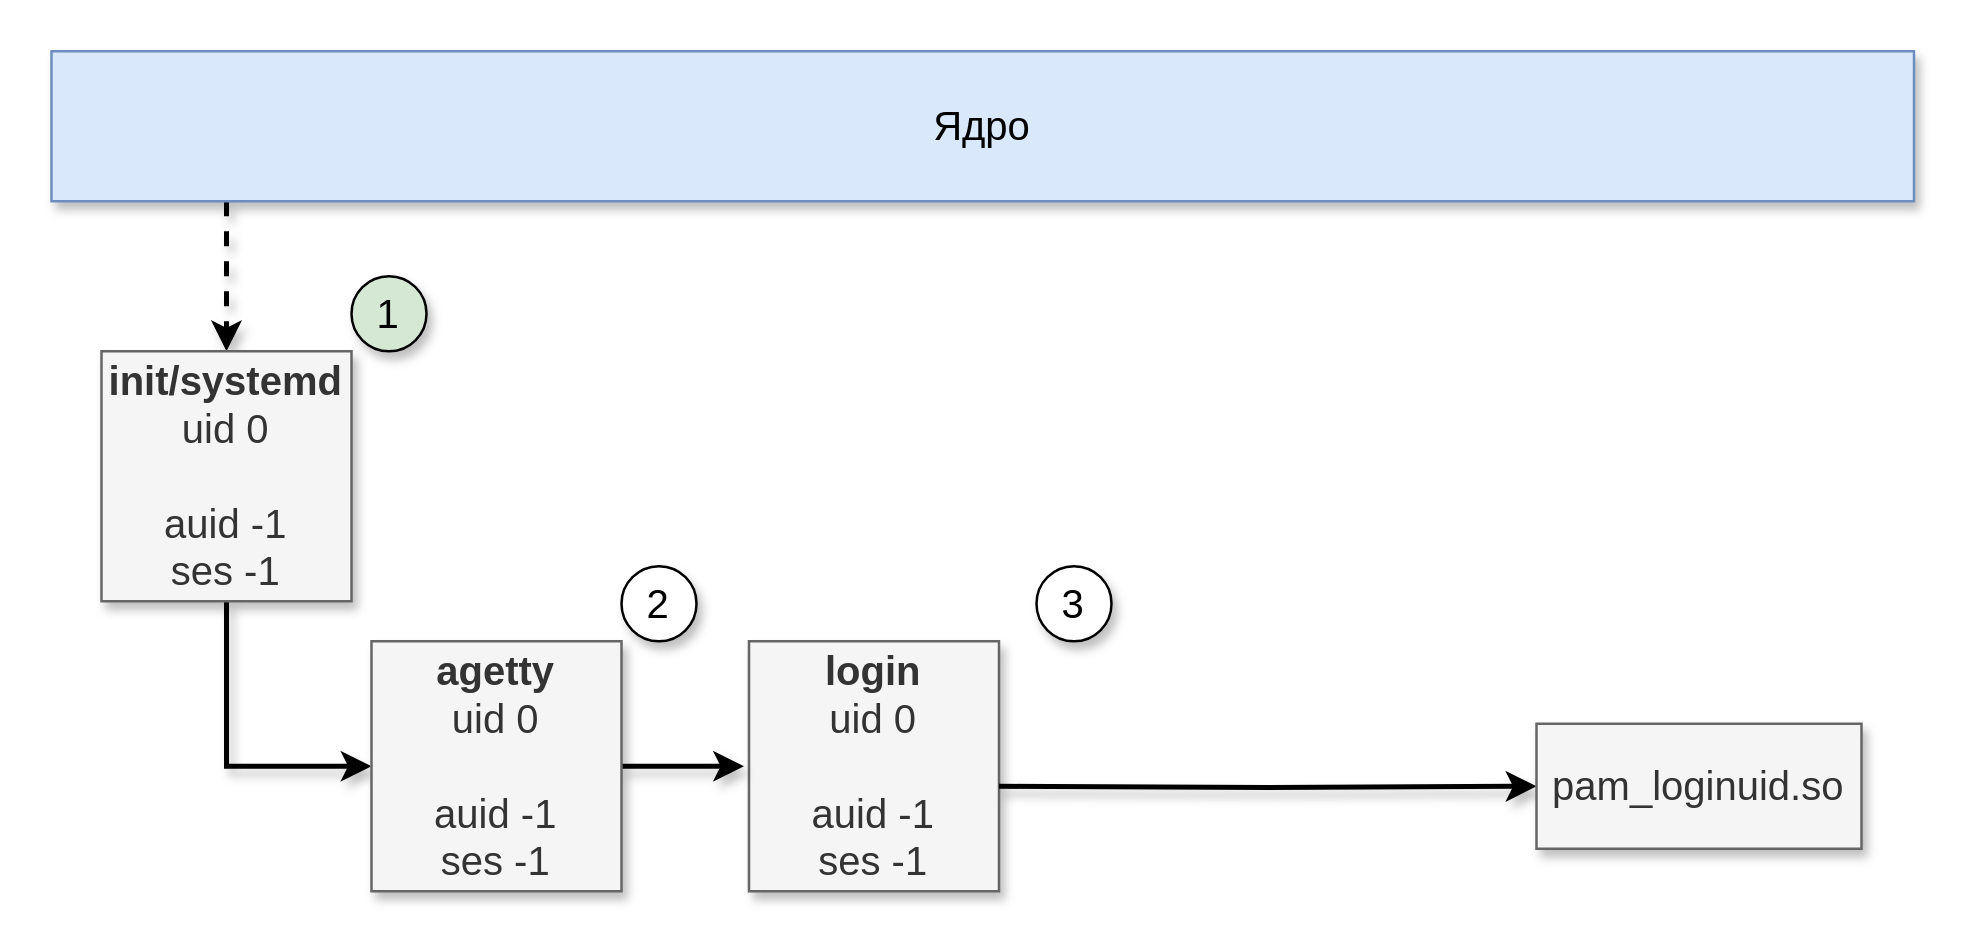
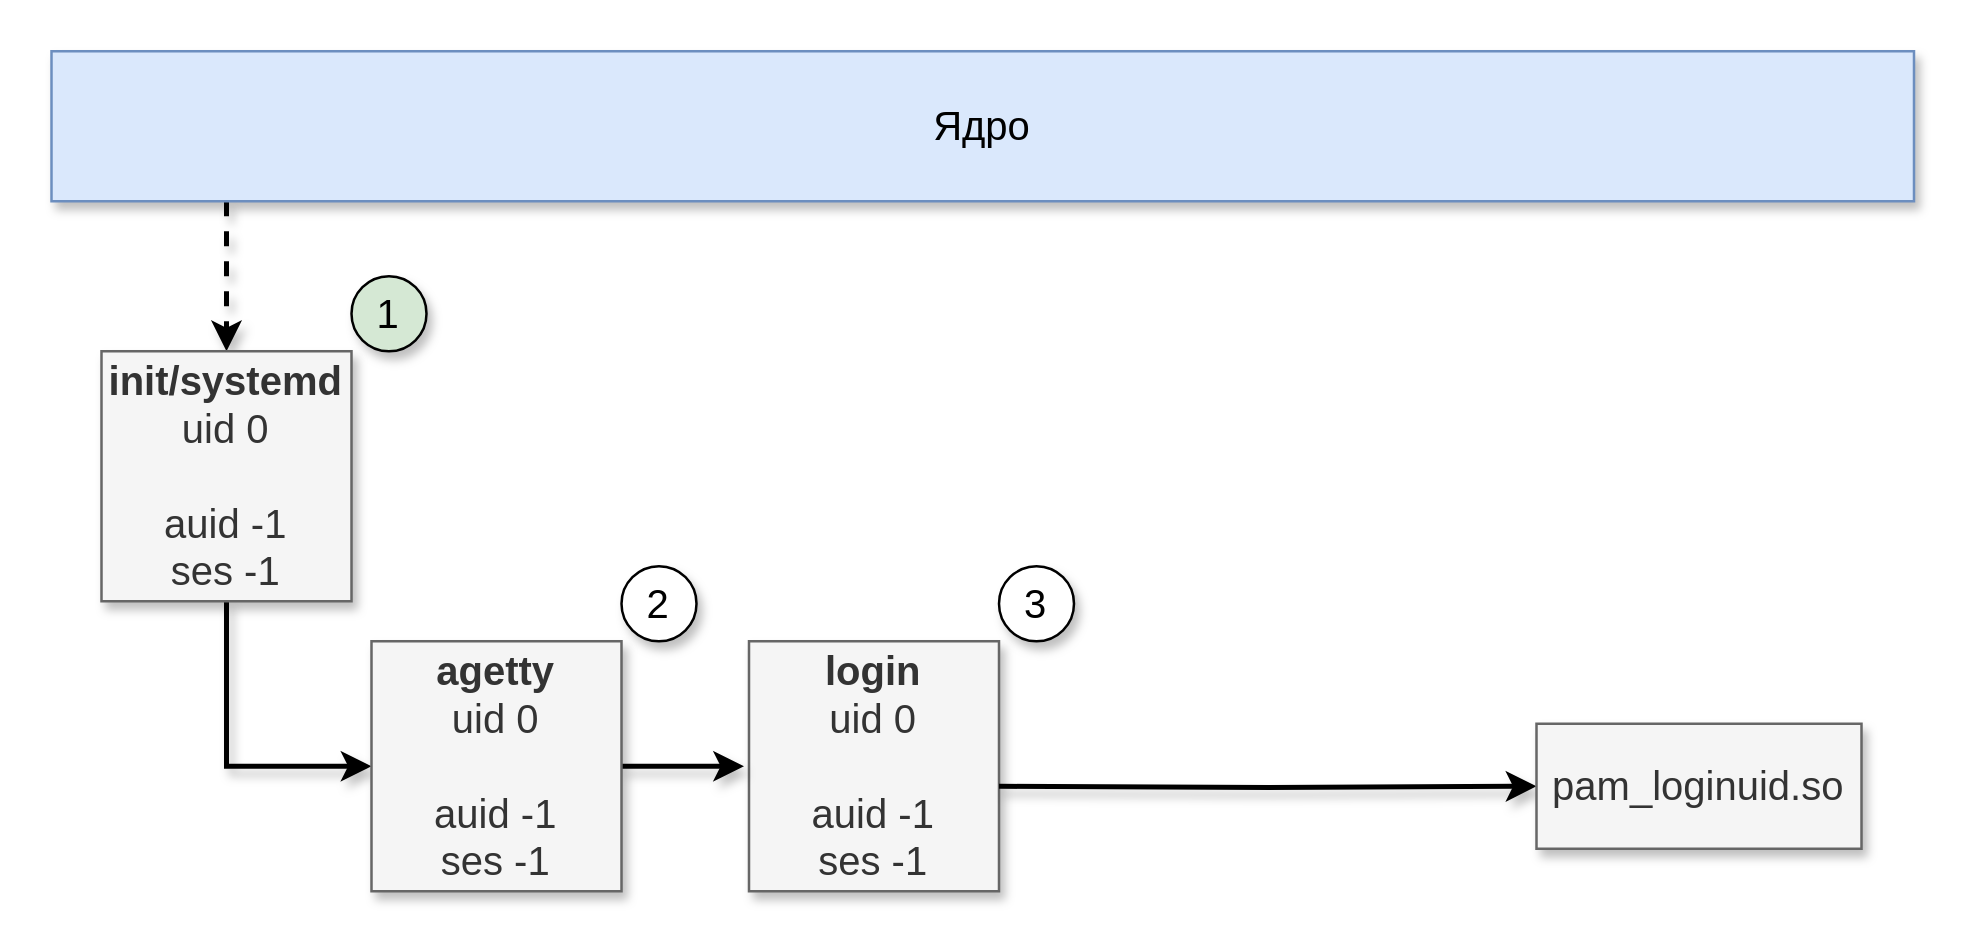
node "3": moved (1074, 604) -> (1036, 604)
